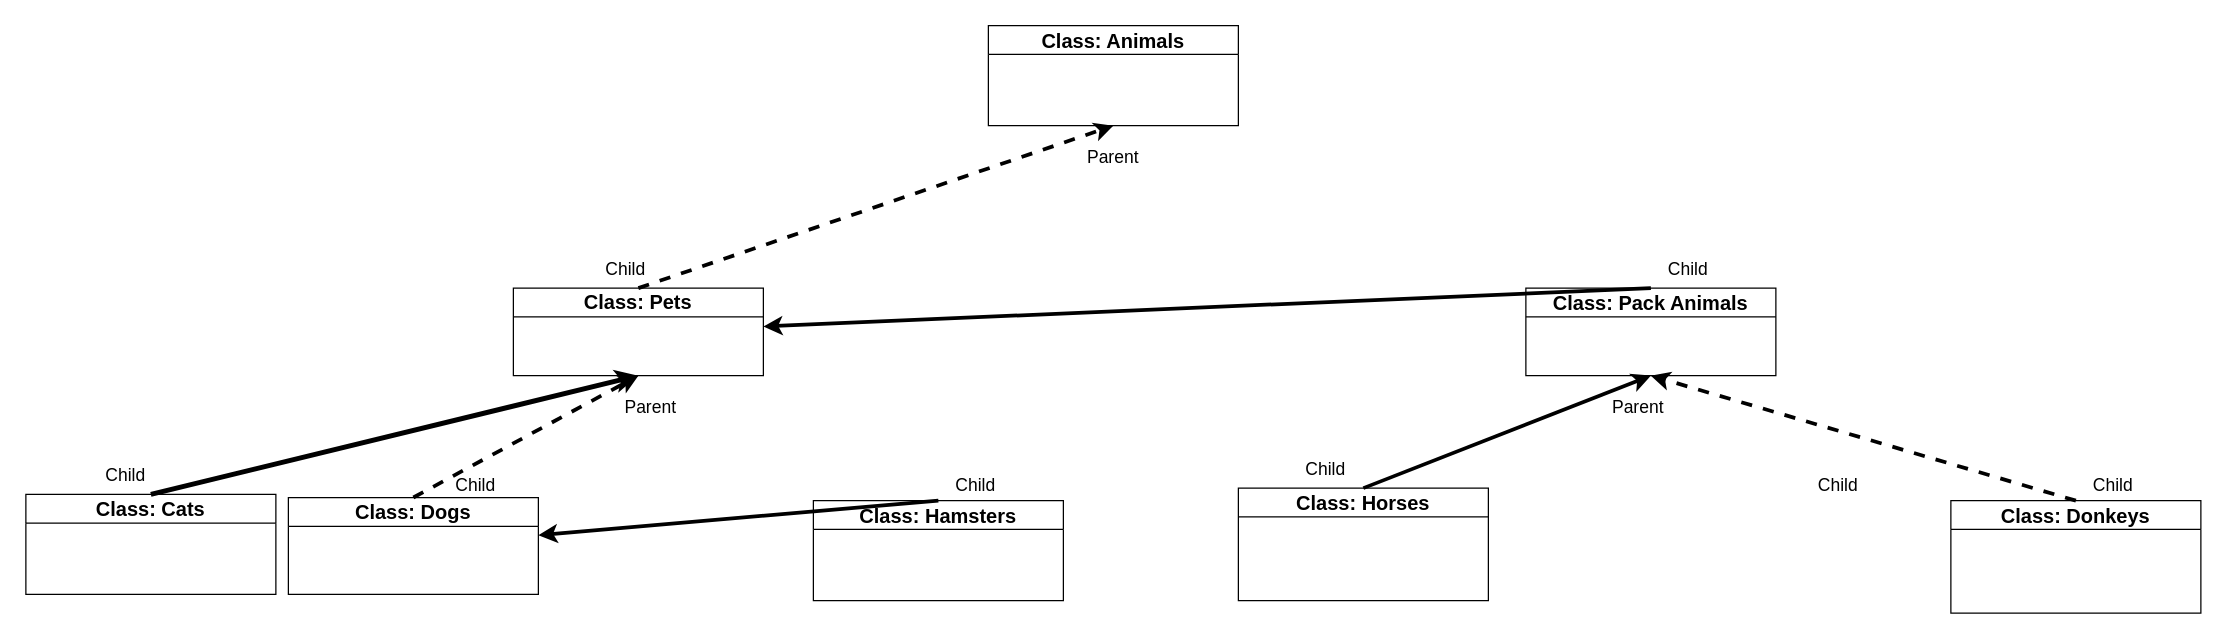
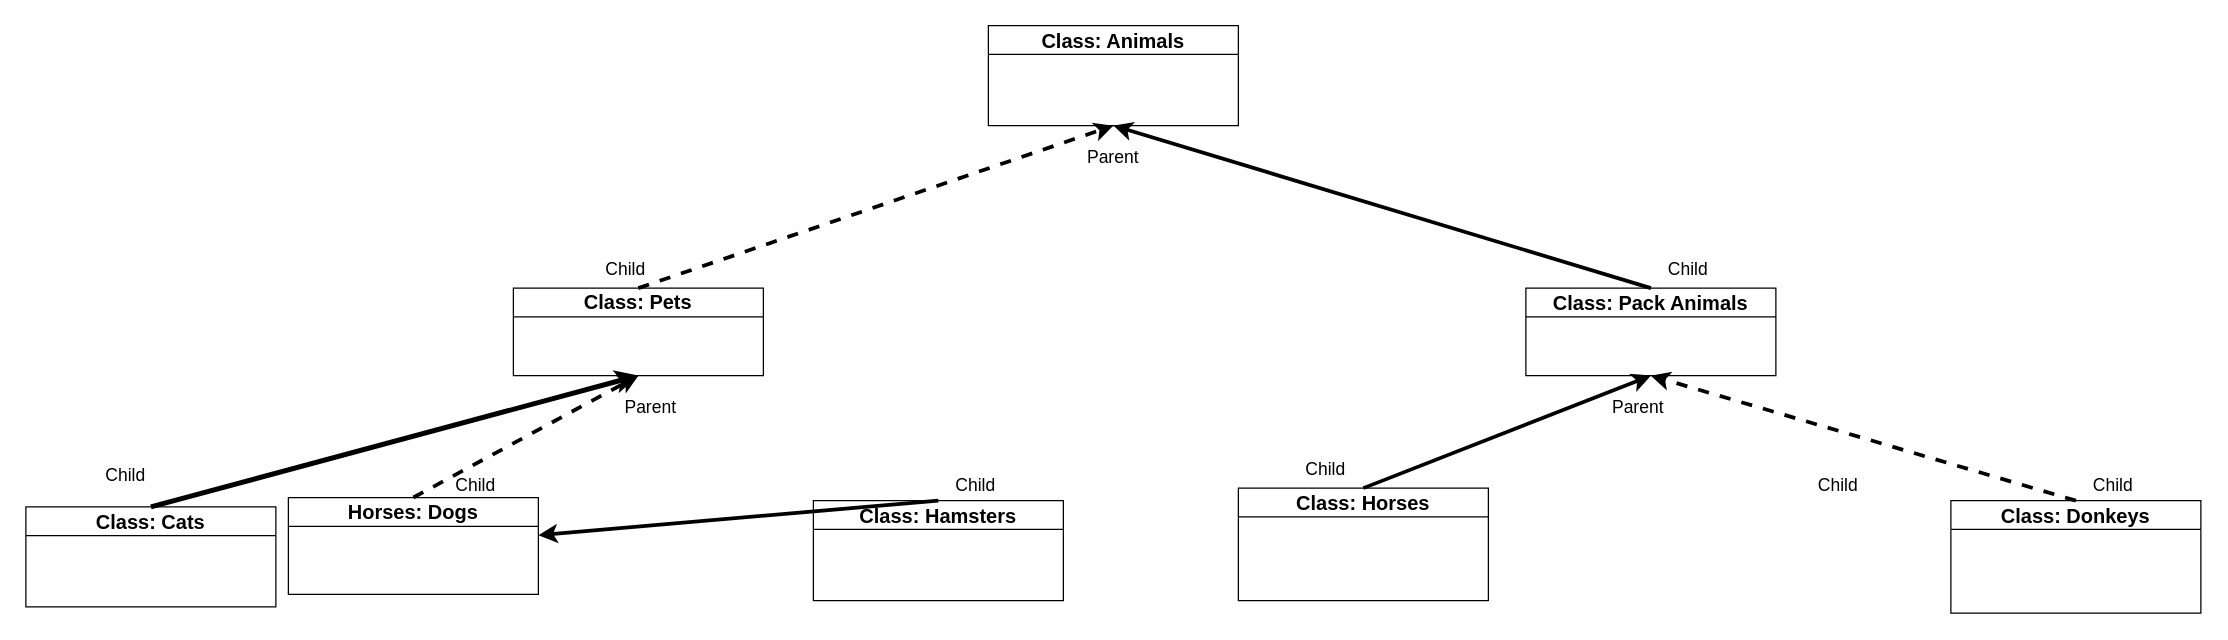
edge "Class: Pack Animals" -> "Class: Pets": now "Class: Pack Animals" -> "Class: Animals"
node "Class: Dogs": label "Class: Dogs" -> "Horses: Dogs"
node "Class: Cats": moved (151, 544) -> (151, 557)
